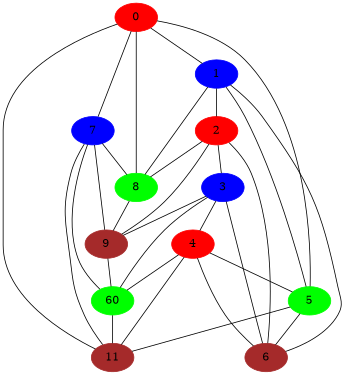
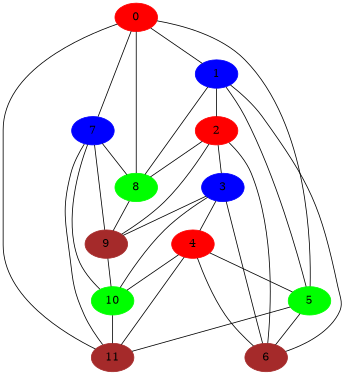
node "60": label "60" -> "10"
